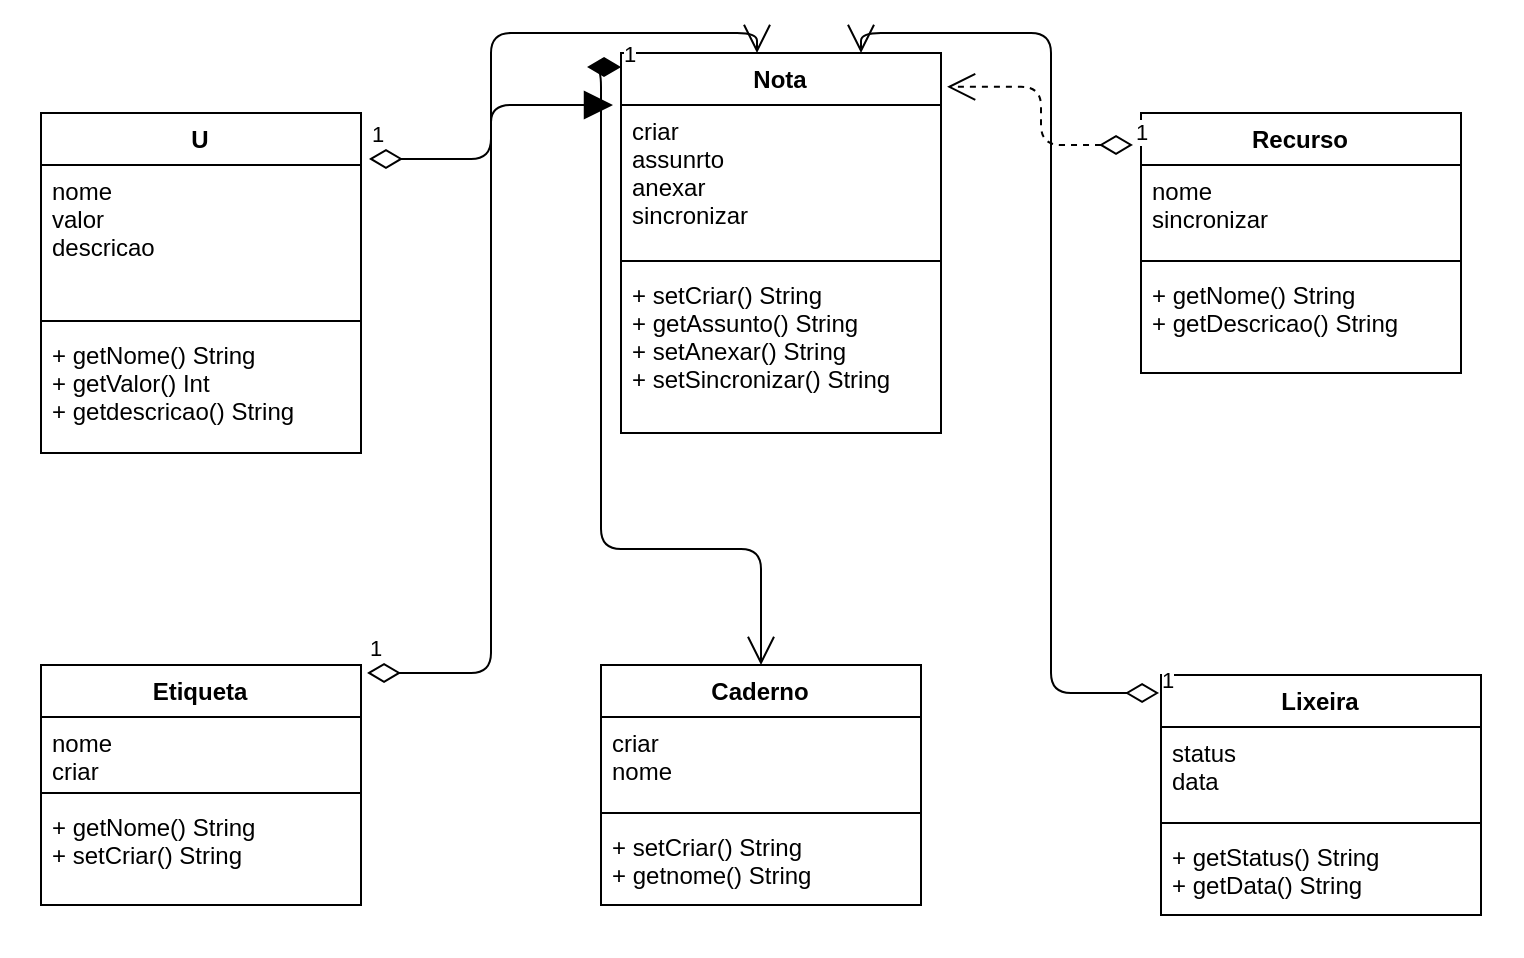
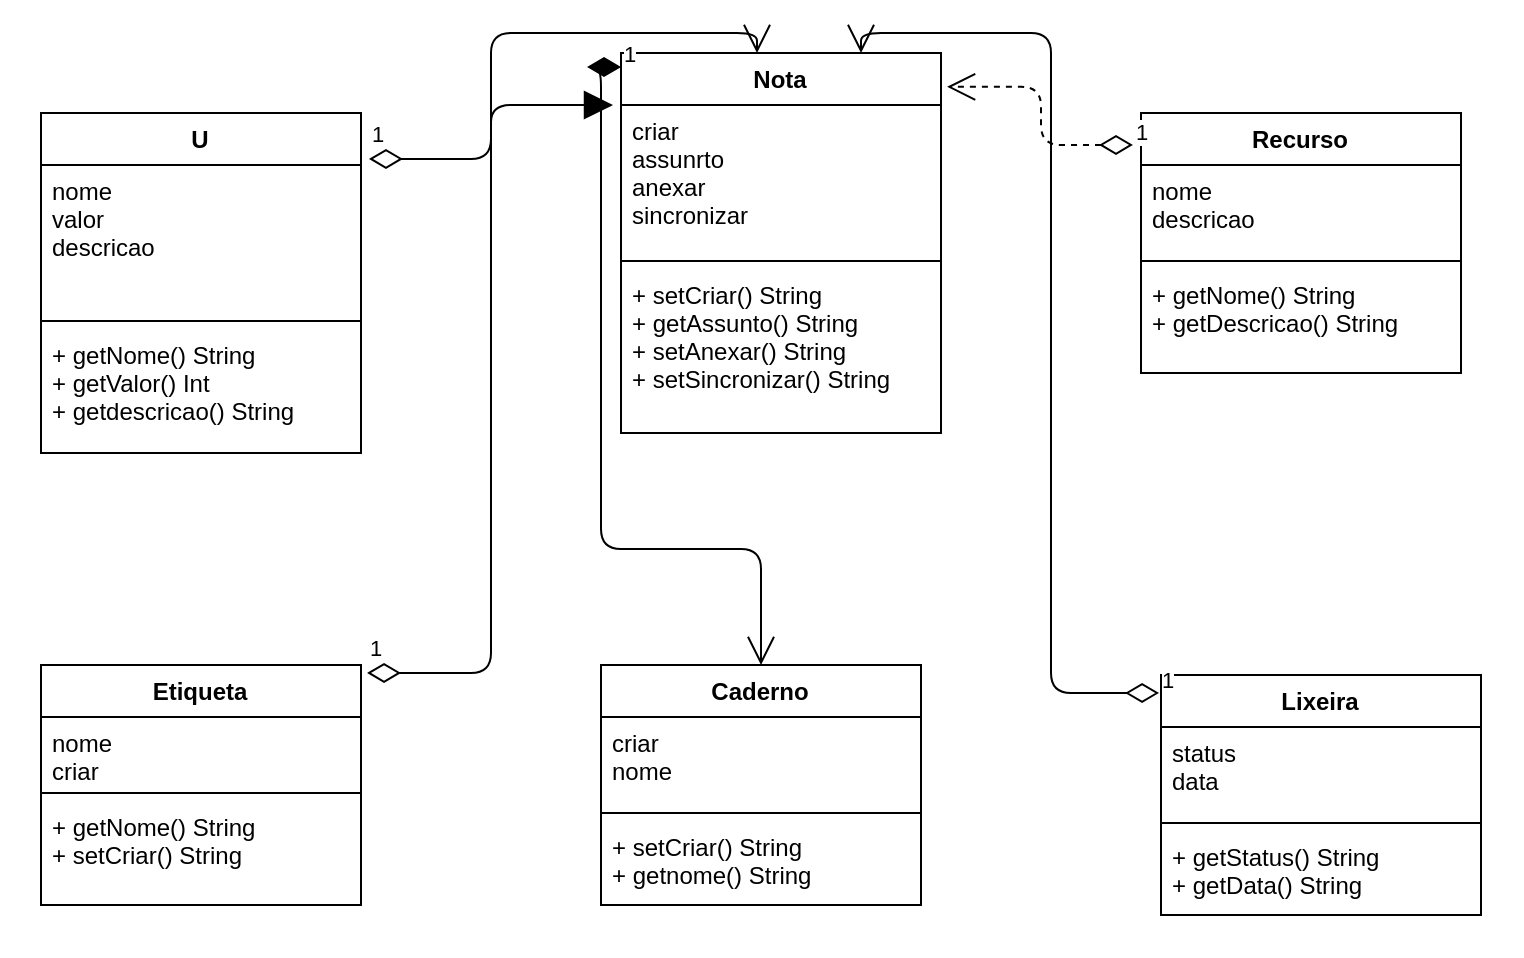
node "nome sincronizar": label "nome sincronizar" -> "nome descricao"
